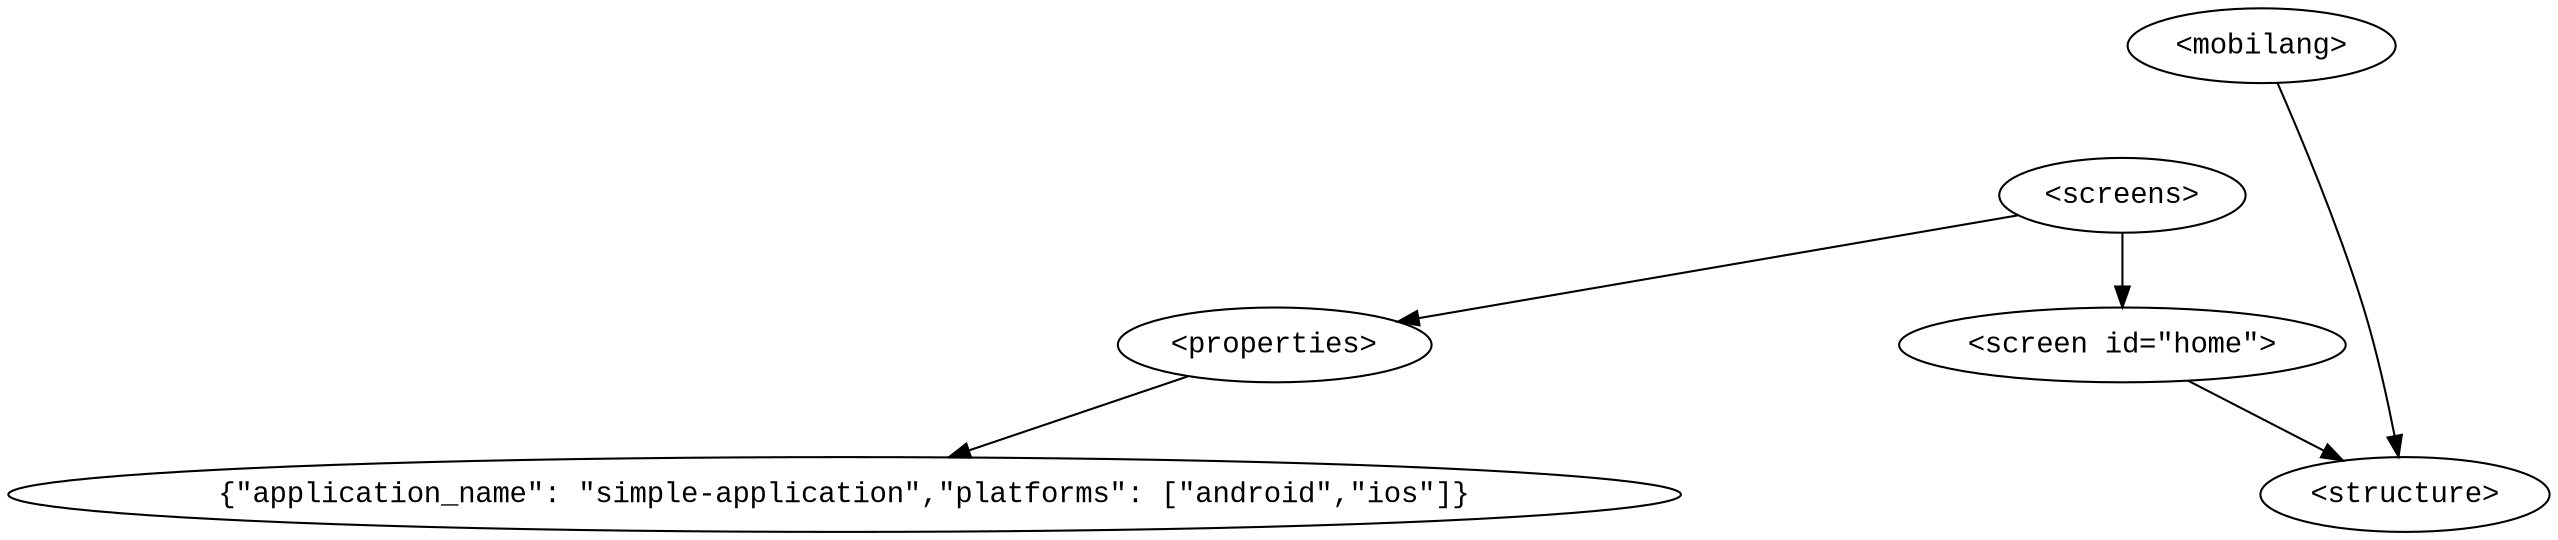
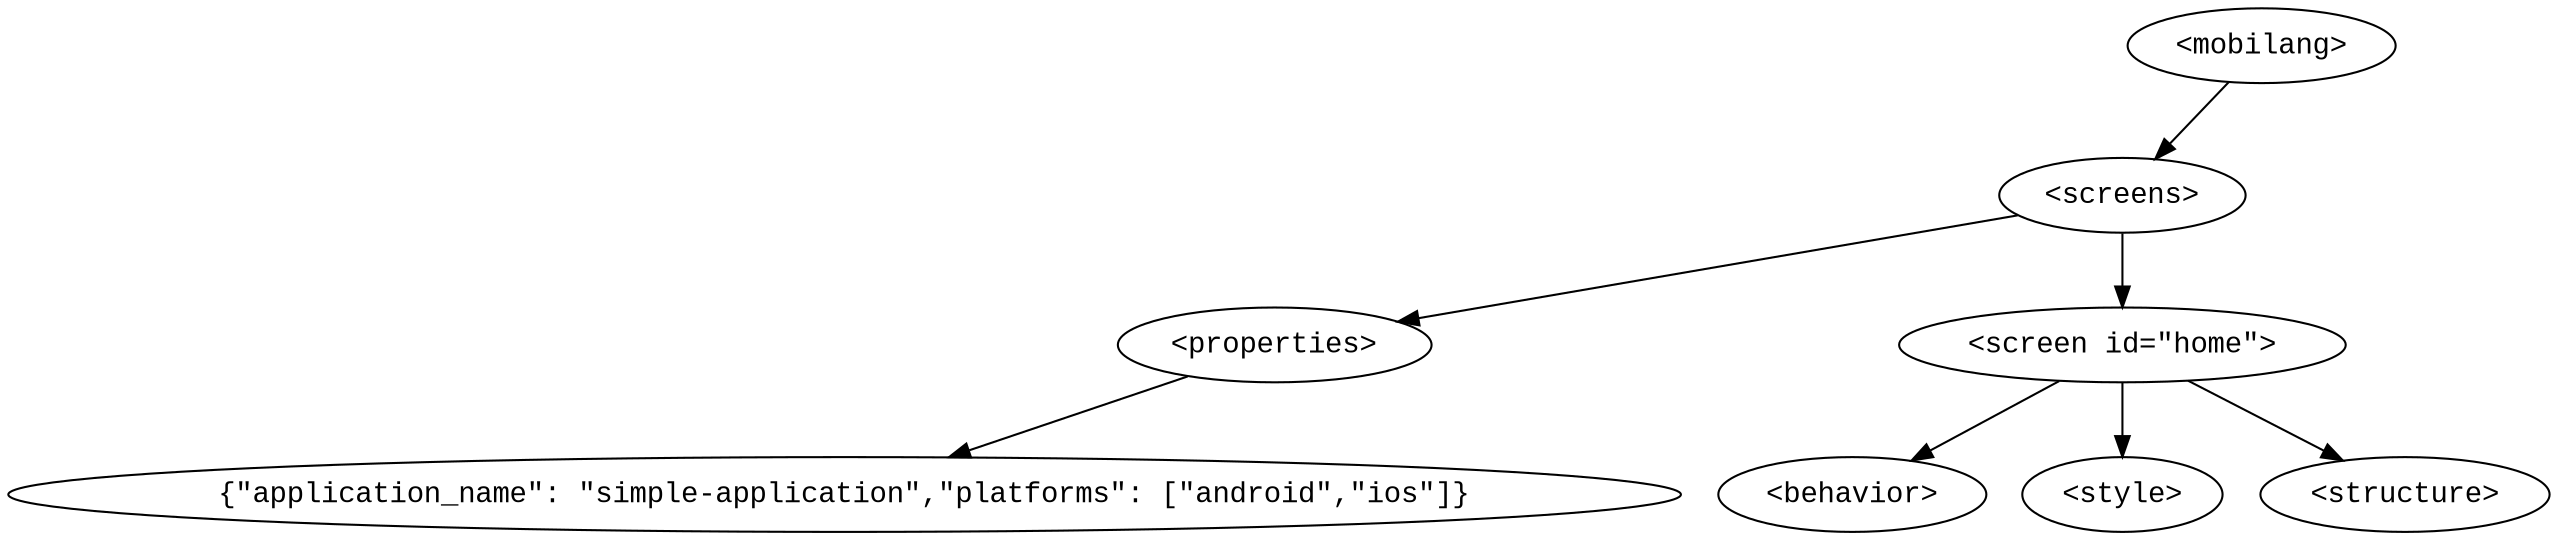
edge "<mobilang>" -> "<structure>": now "<mobilang>" -> "<screens>"
node "<behavior>": added
node "<style>": added
